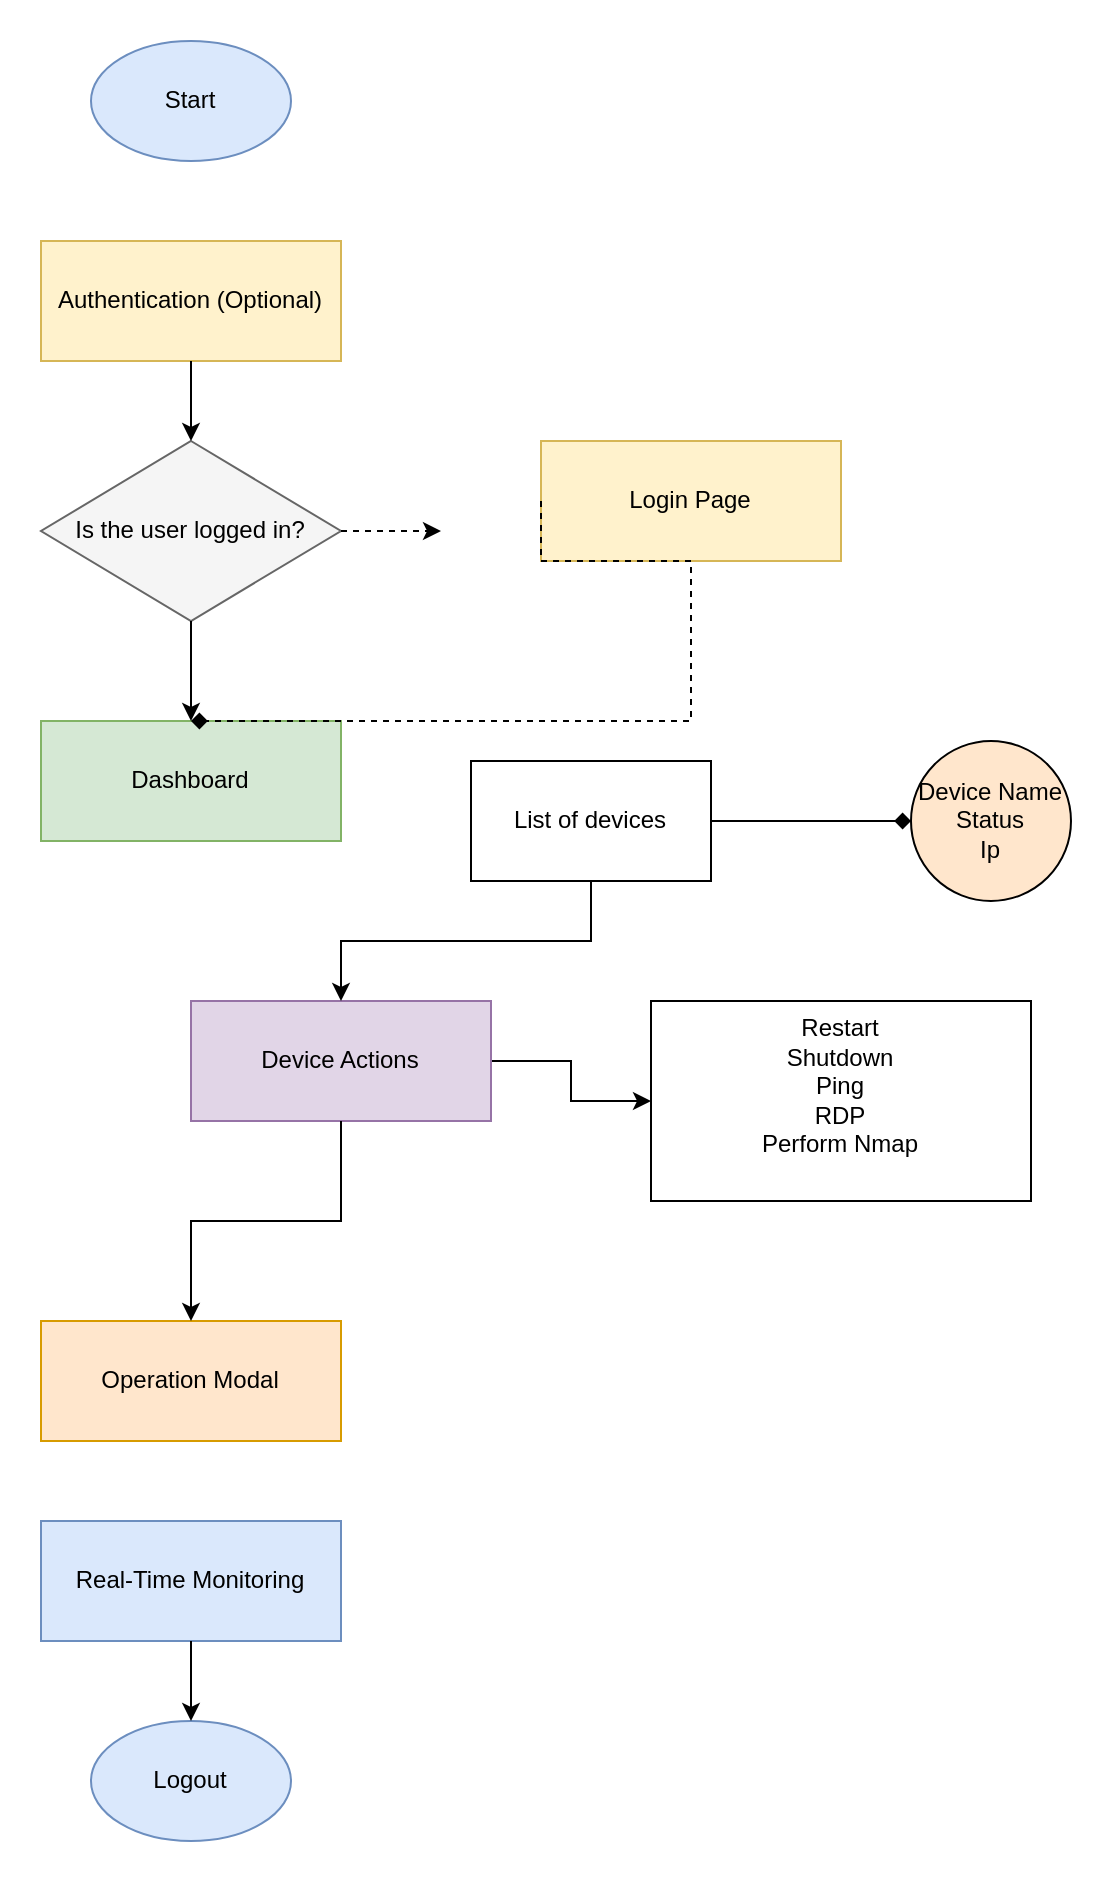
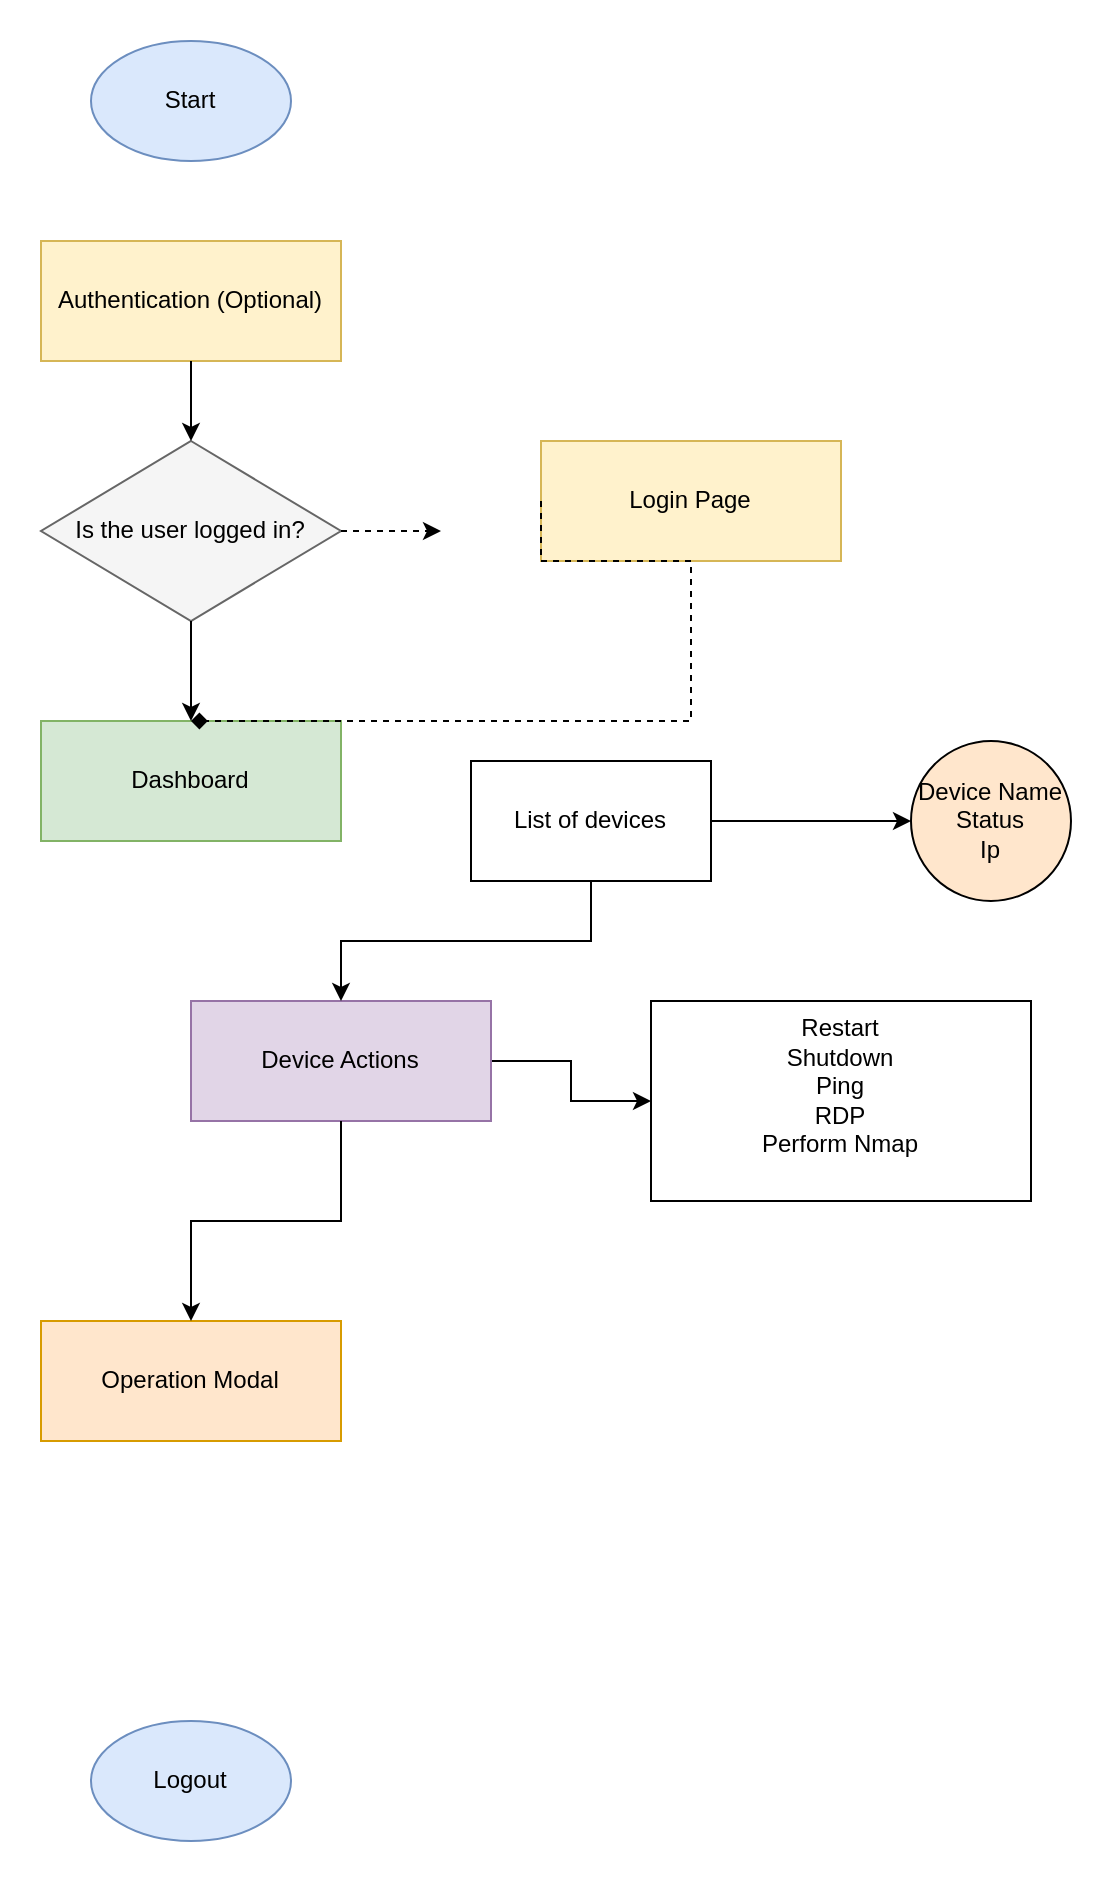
edge "List of devices" -> "Device Name Status Ip": arrowhead diamond -> classic
node "Real-Time Monitoring": removed
edge "Real-Time Monitoring" -> "Logout": removed
